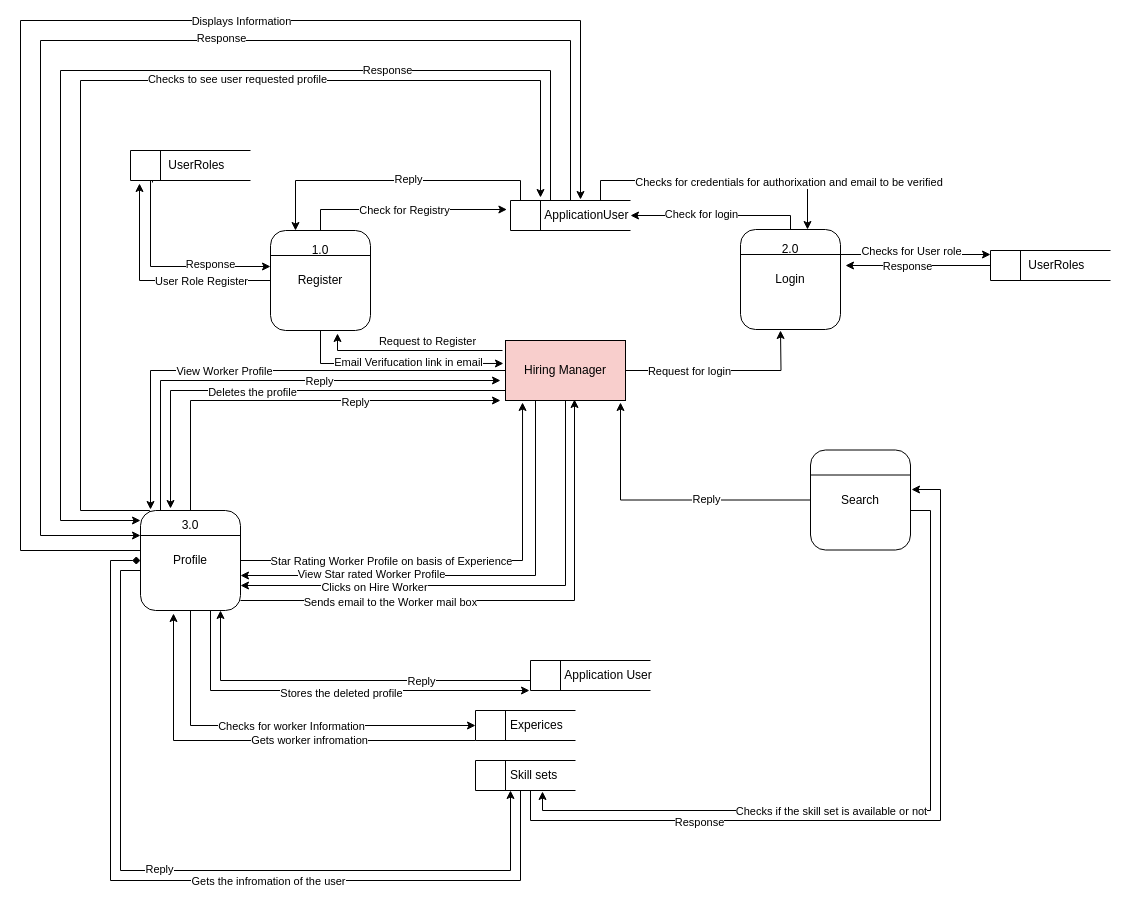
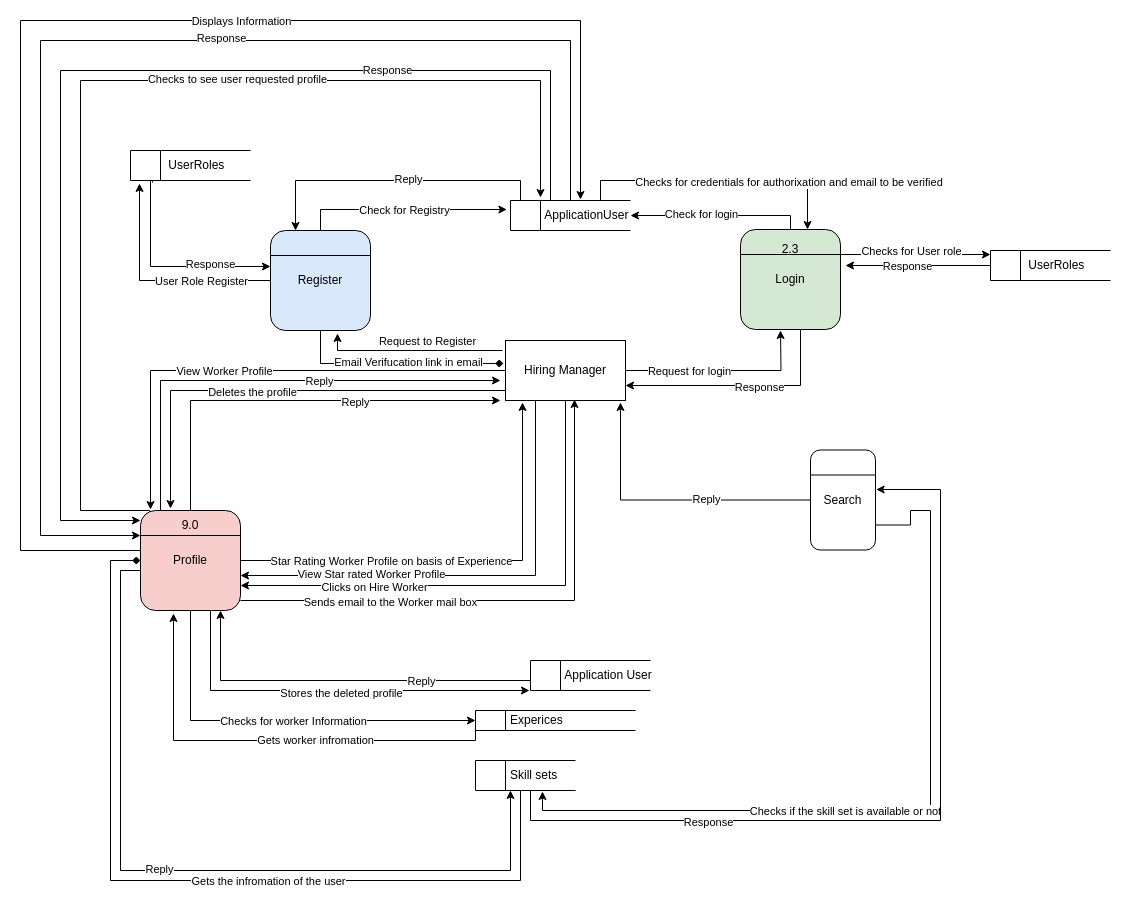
node "2.0": label "2.0" -> "2.3"
node "1.0": removed
node "Login": fillcolor #ffffff -> #d5e8d4
node "Register": fillcolor #ffffff -> #dae8fc
edge "Register" -> "Hiring Manager": arrowhead classic -> diamond
node "Hiring Manager": fillcolor #f8cecc -> #ffffff
edge "Login" -> "Hiring Manager": added, label "Response"
node "Search": size 100x100 -> 65x100
node "3.0": label "3.0" -> "9.0"
node "Profile": fillcolor #ffffff -> #f8cecc
node "Experices": size 100x30 -> 160x20
